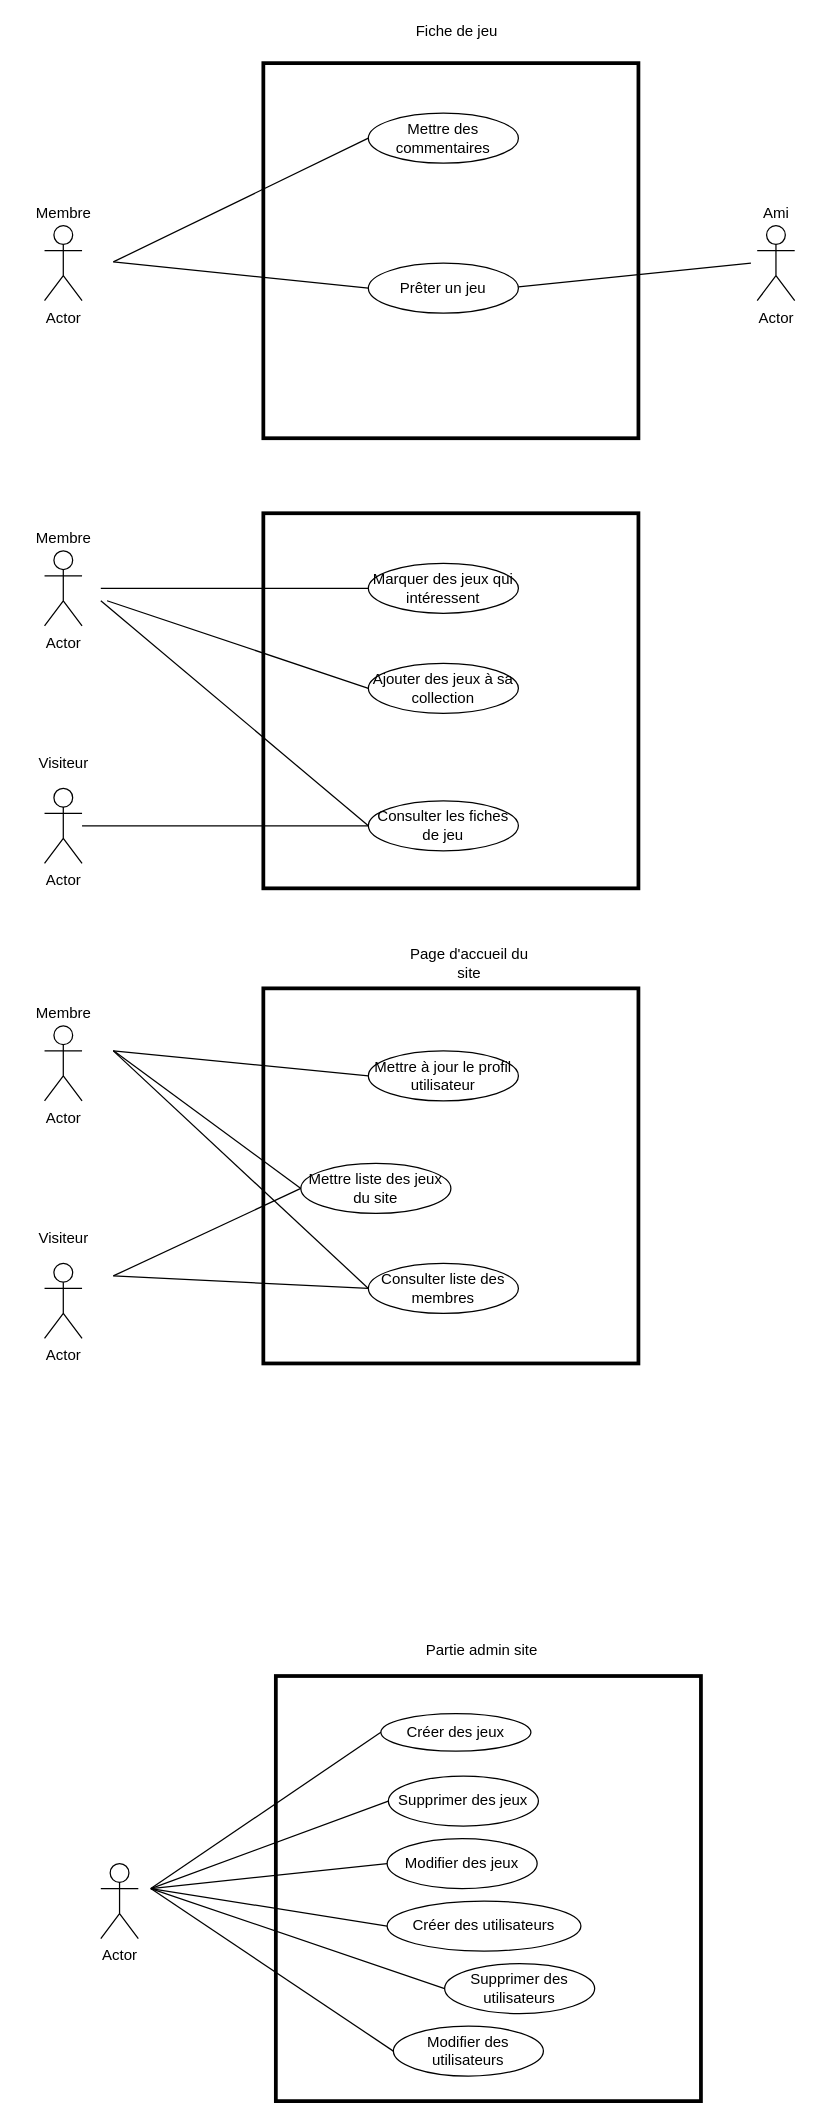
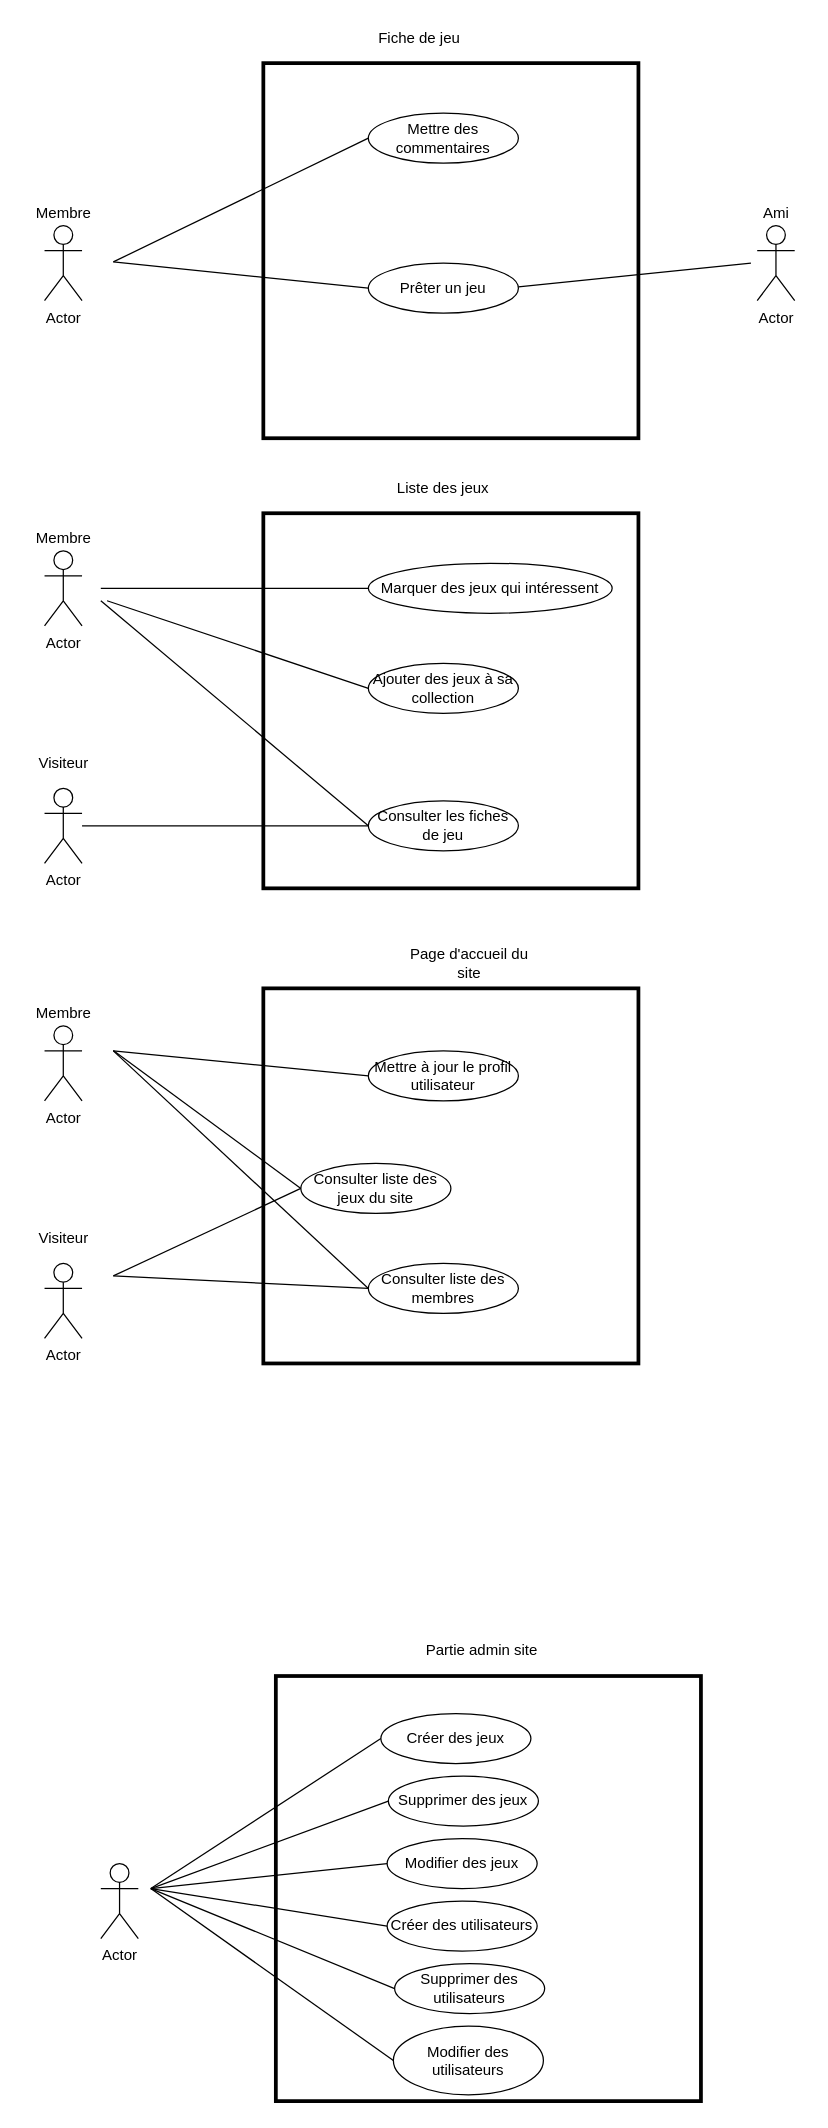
node "Fiche de jeu": moved (457, 32) -> (419, 38)
node "Liste des jeux": added
node "Marquer des jeux qui intéressent": size 150x50 -> 244x50
node "Mettre liste des jeux du site": label "Mettre liste des jeux du site" -> "Consulter liste des jeux du site"
node "Créer des jeux": size 150x38 -> 150x50
node "Créer des utilisateurs": size 194x50 -> 150x50
node "Supprimer des utilisateurs": moved (519, 1988) -> (469, 1988)
node "Modifier des utilisateurs": size 150x50 -> 150x69
